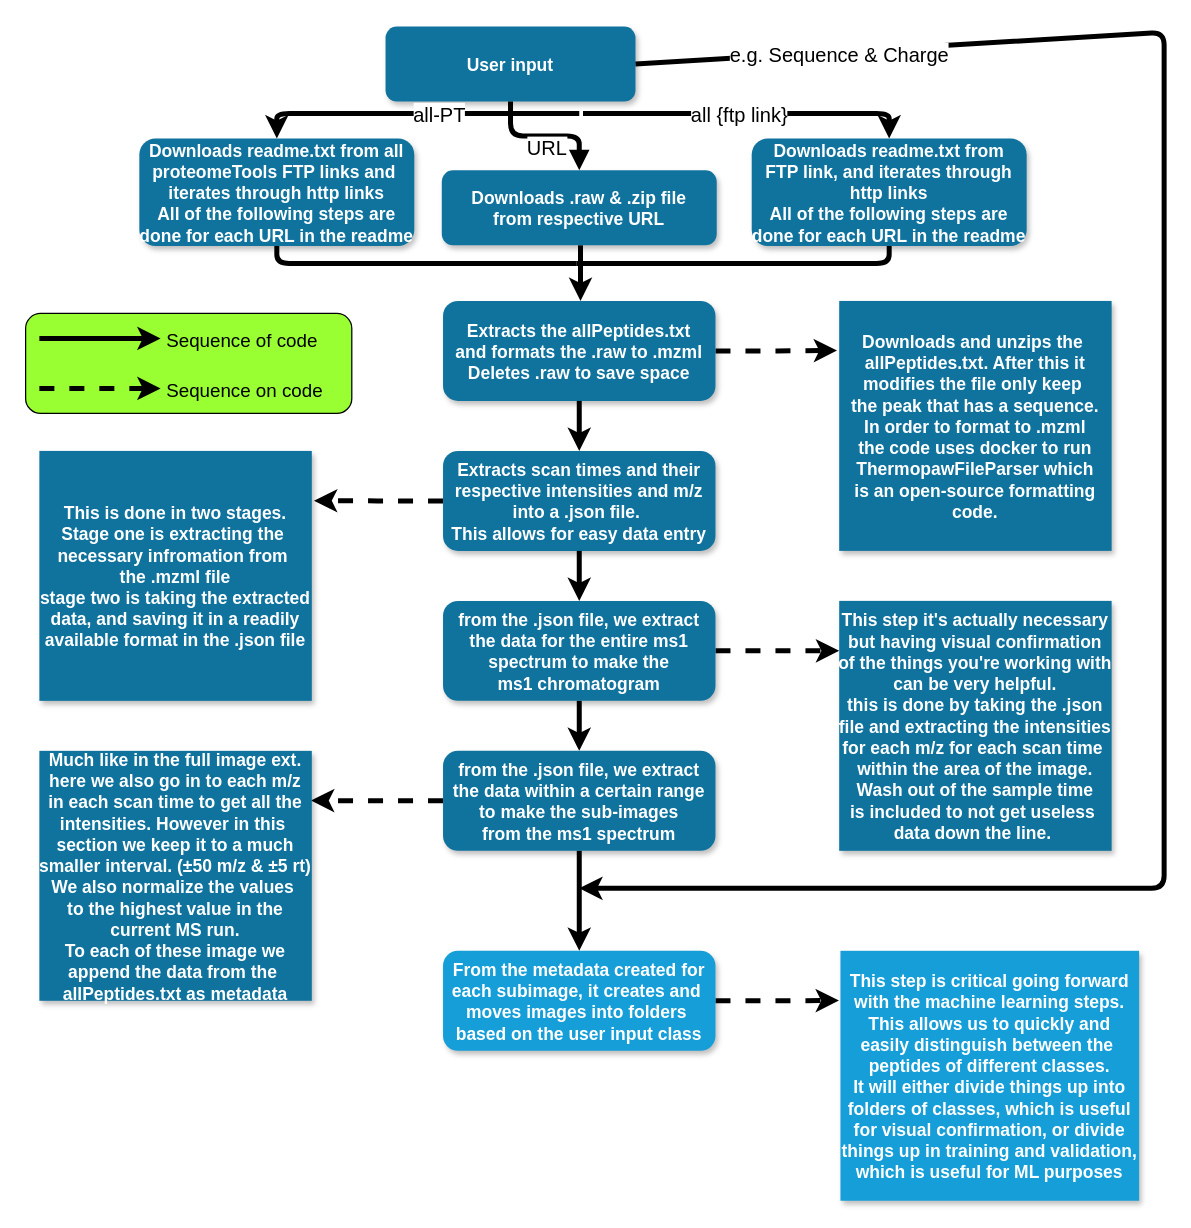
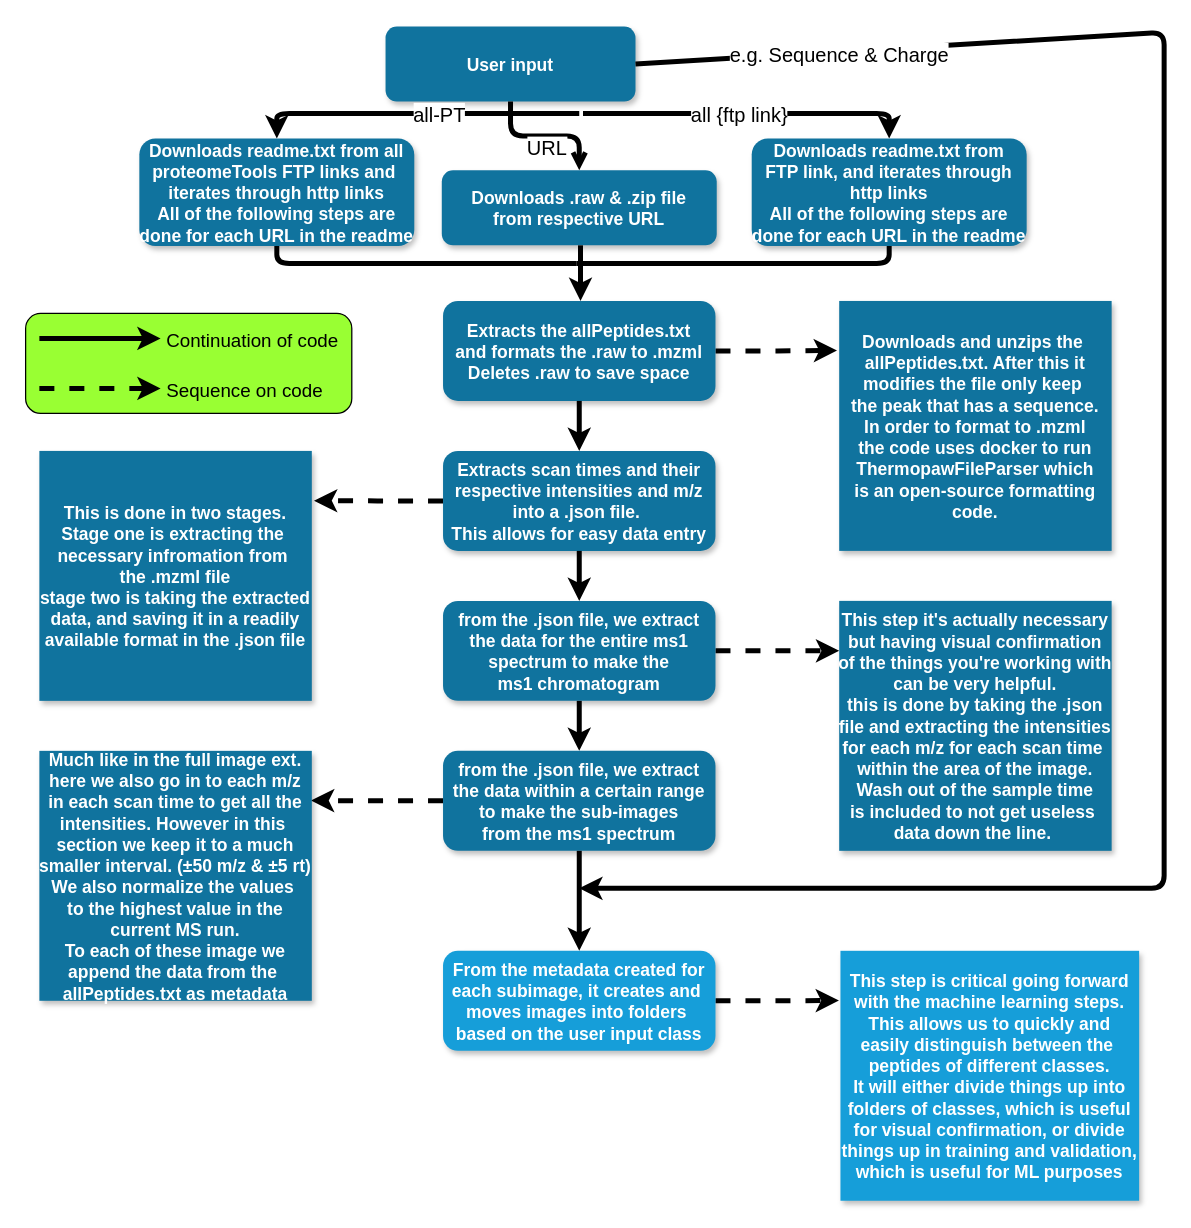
edge "User input" -> "Downloads .raw & .zip file from respective URL": arrowhead block -> open
node "Sequence of code": label "Sequence of code" -> "Continuation of code"
